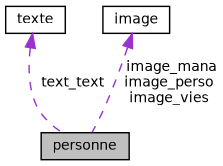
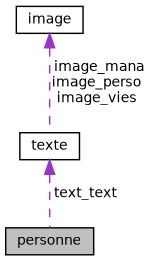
edge "personne" -> "image": now "texte" -> "image"
